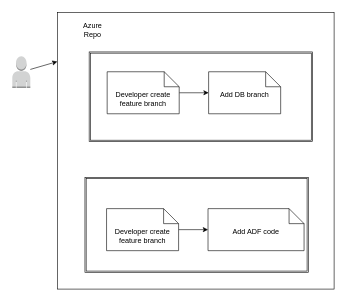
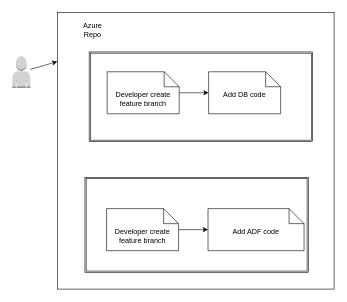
node "Add DB branch": label "Add DB branch" -> "Add DB code"
